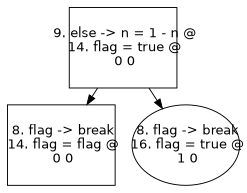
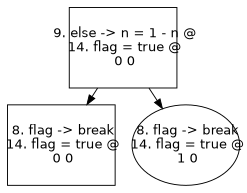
node "8. flag -> break 14. flag = flag @ 0 0": label "8. flag -> break 14. flag = flag @ 0 0" -> "8. flag -> break 14. flag = true @ 0 0"
node "8. flag -> break 16. flag = true @ 1 0": label "8. flag -> break 16. flag = true @ 1 0" -> "8. flag -> break 14. flag = true @ 1 0"
